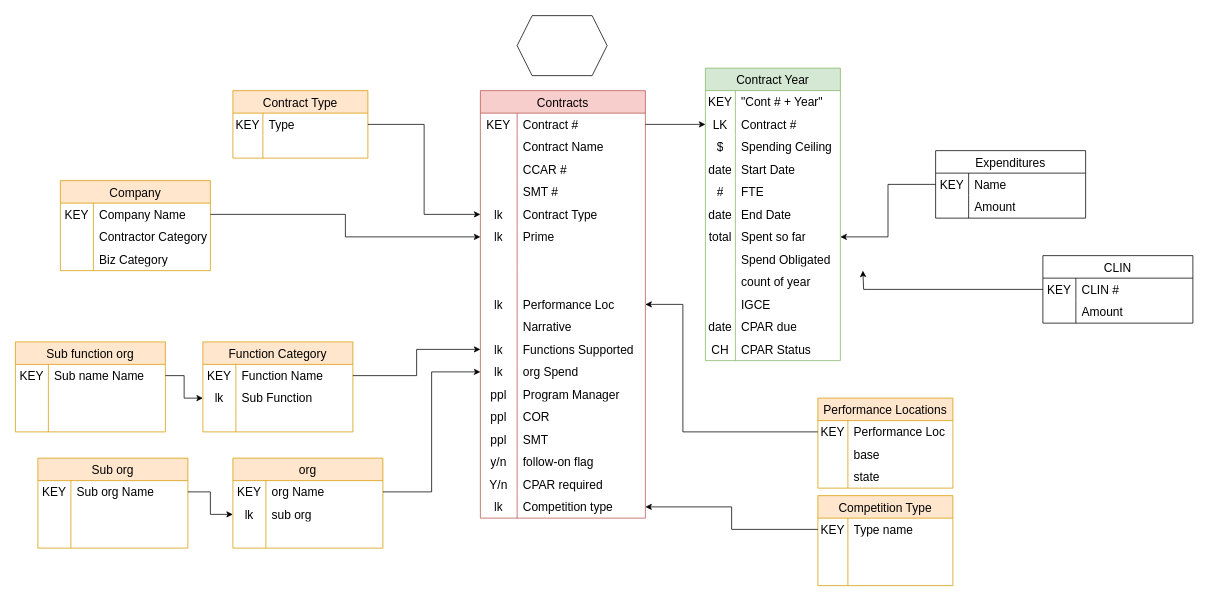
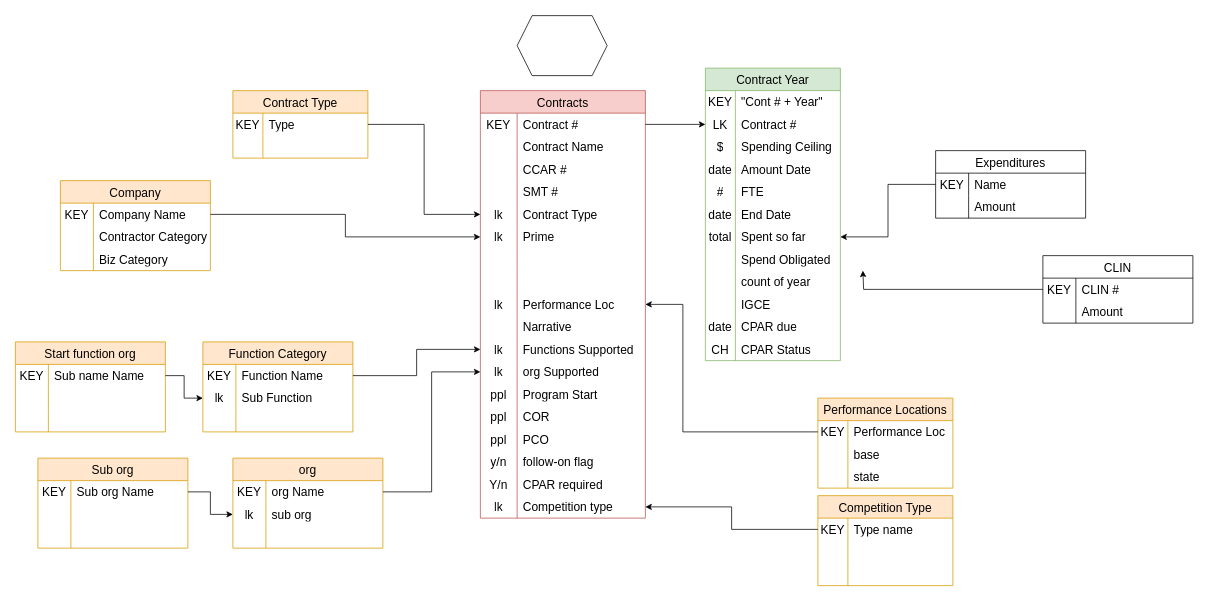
node "Start Date": label "Start Date" -> "Amount Date"
node "Sub function org": label "Sub function org" -> "Start function org"
node "org Spend": label "org Spend" -> "org Supported"
node "Program Manager": label "Program Manager" -> "Program Start"
node "SMT": label "SMT" -> "PCO"
